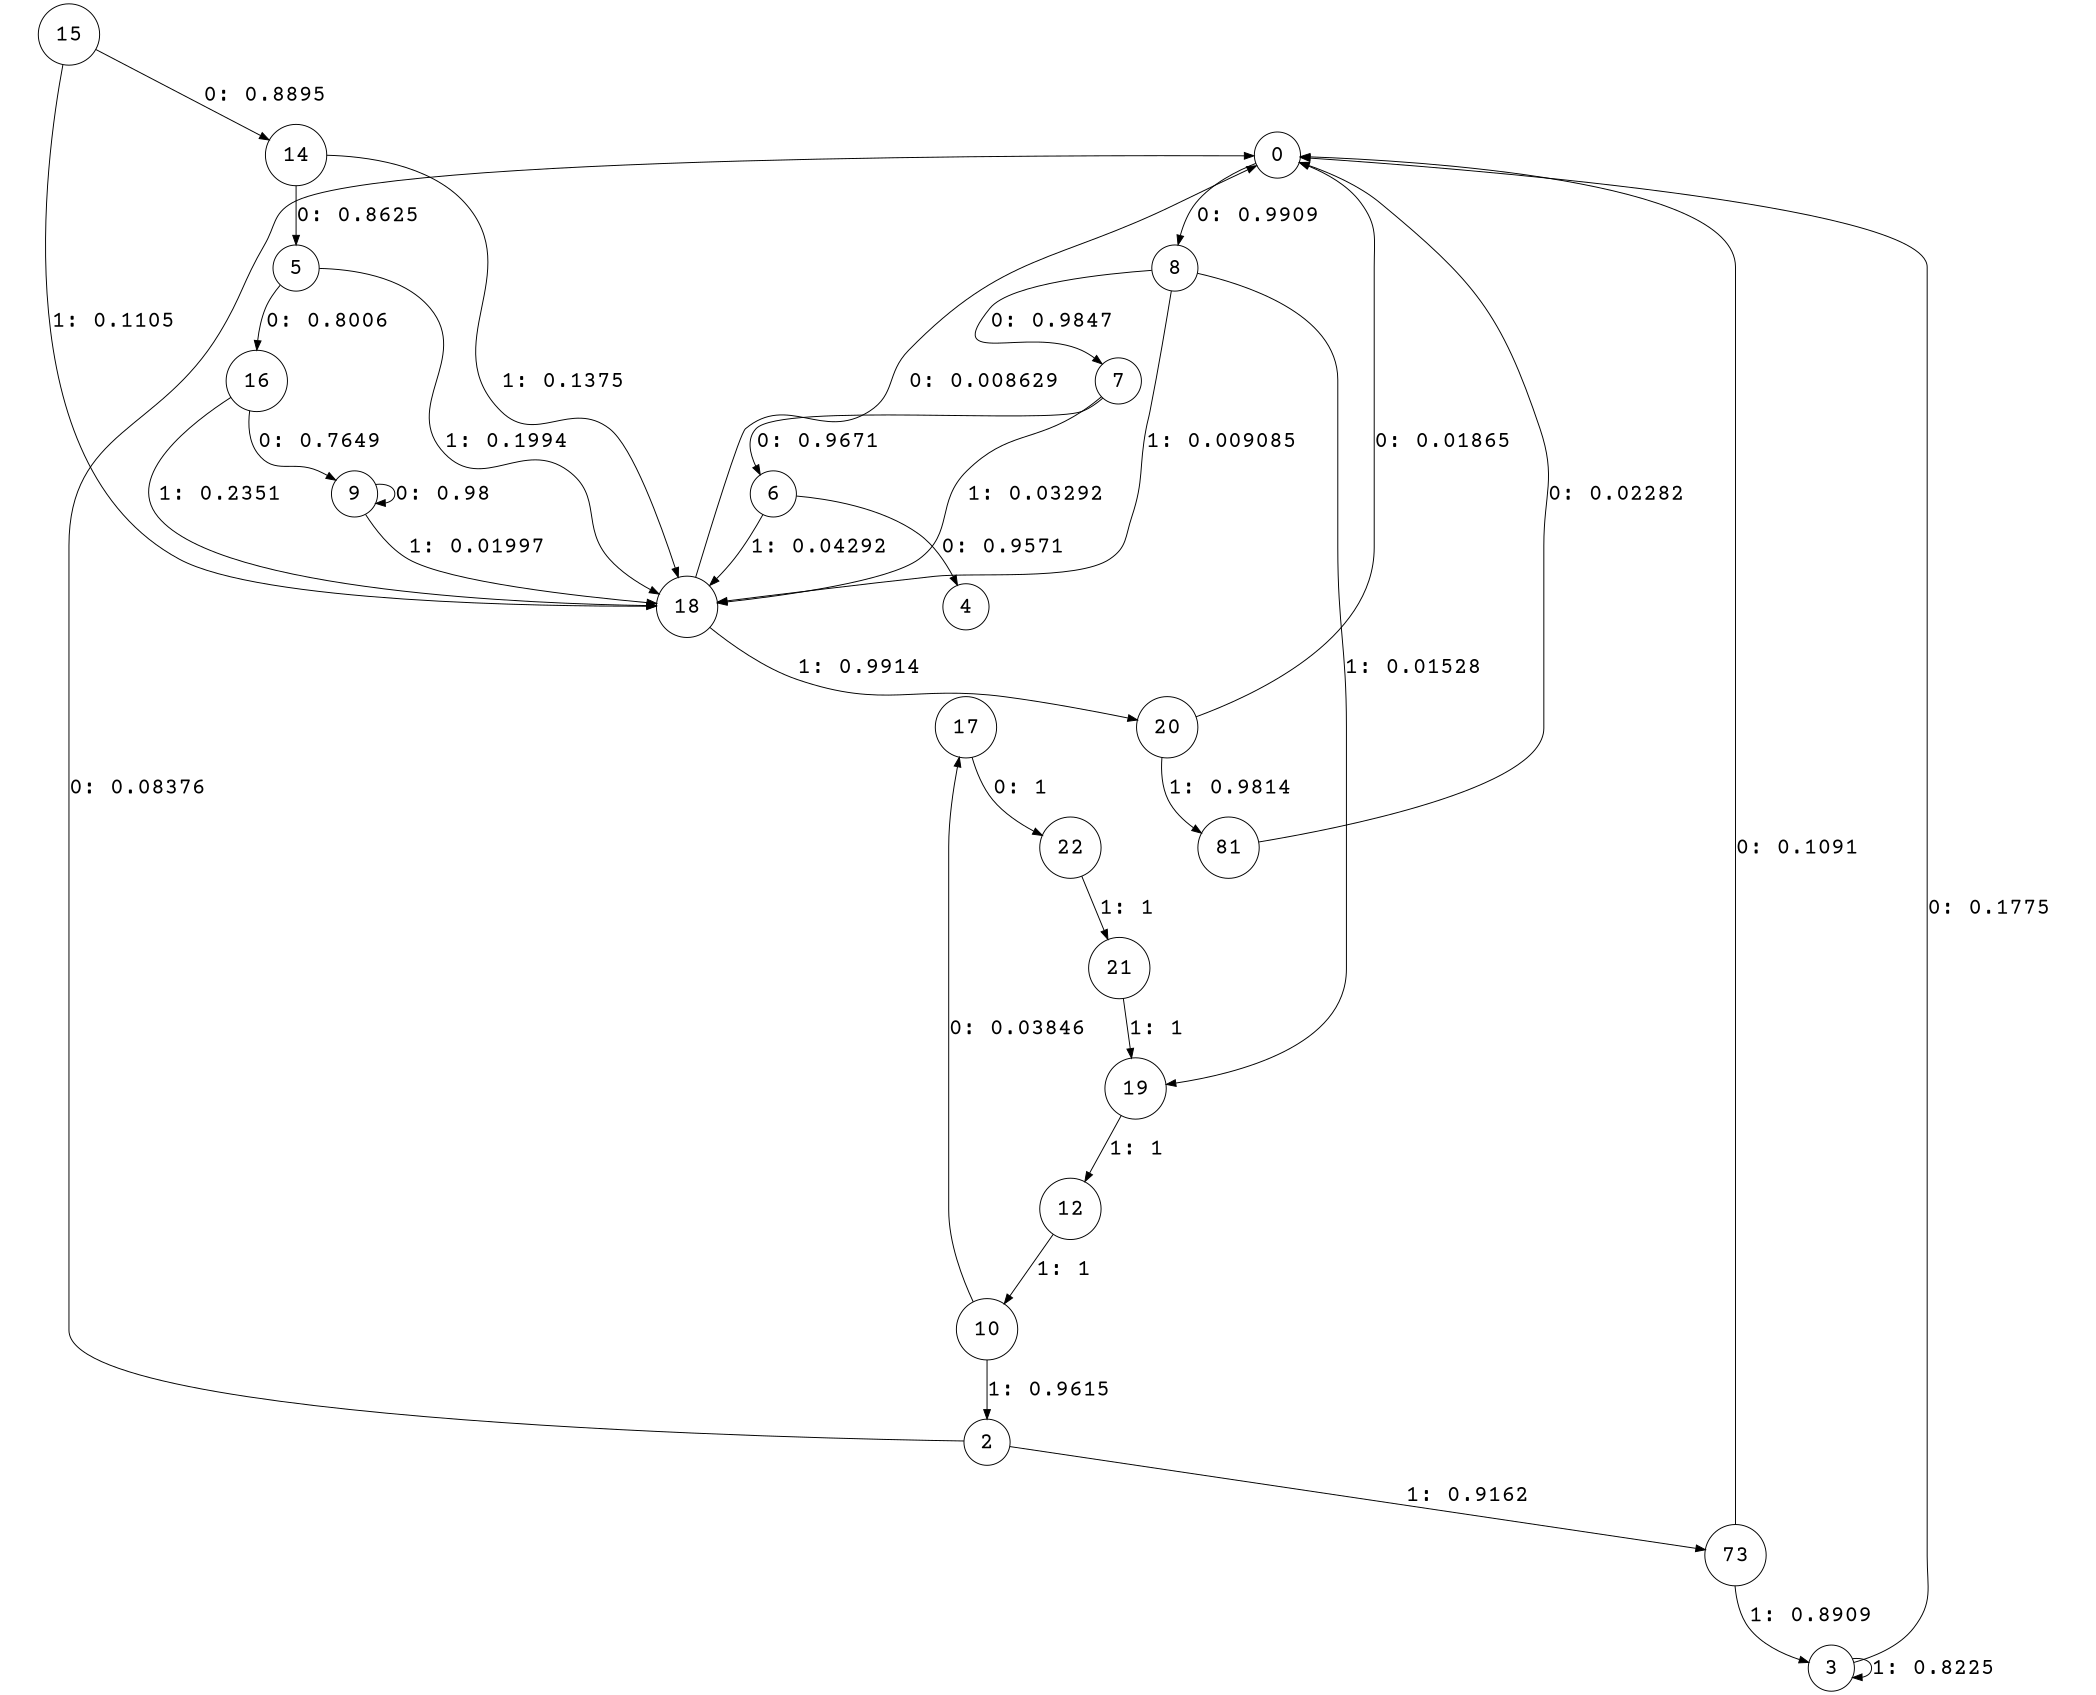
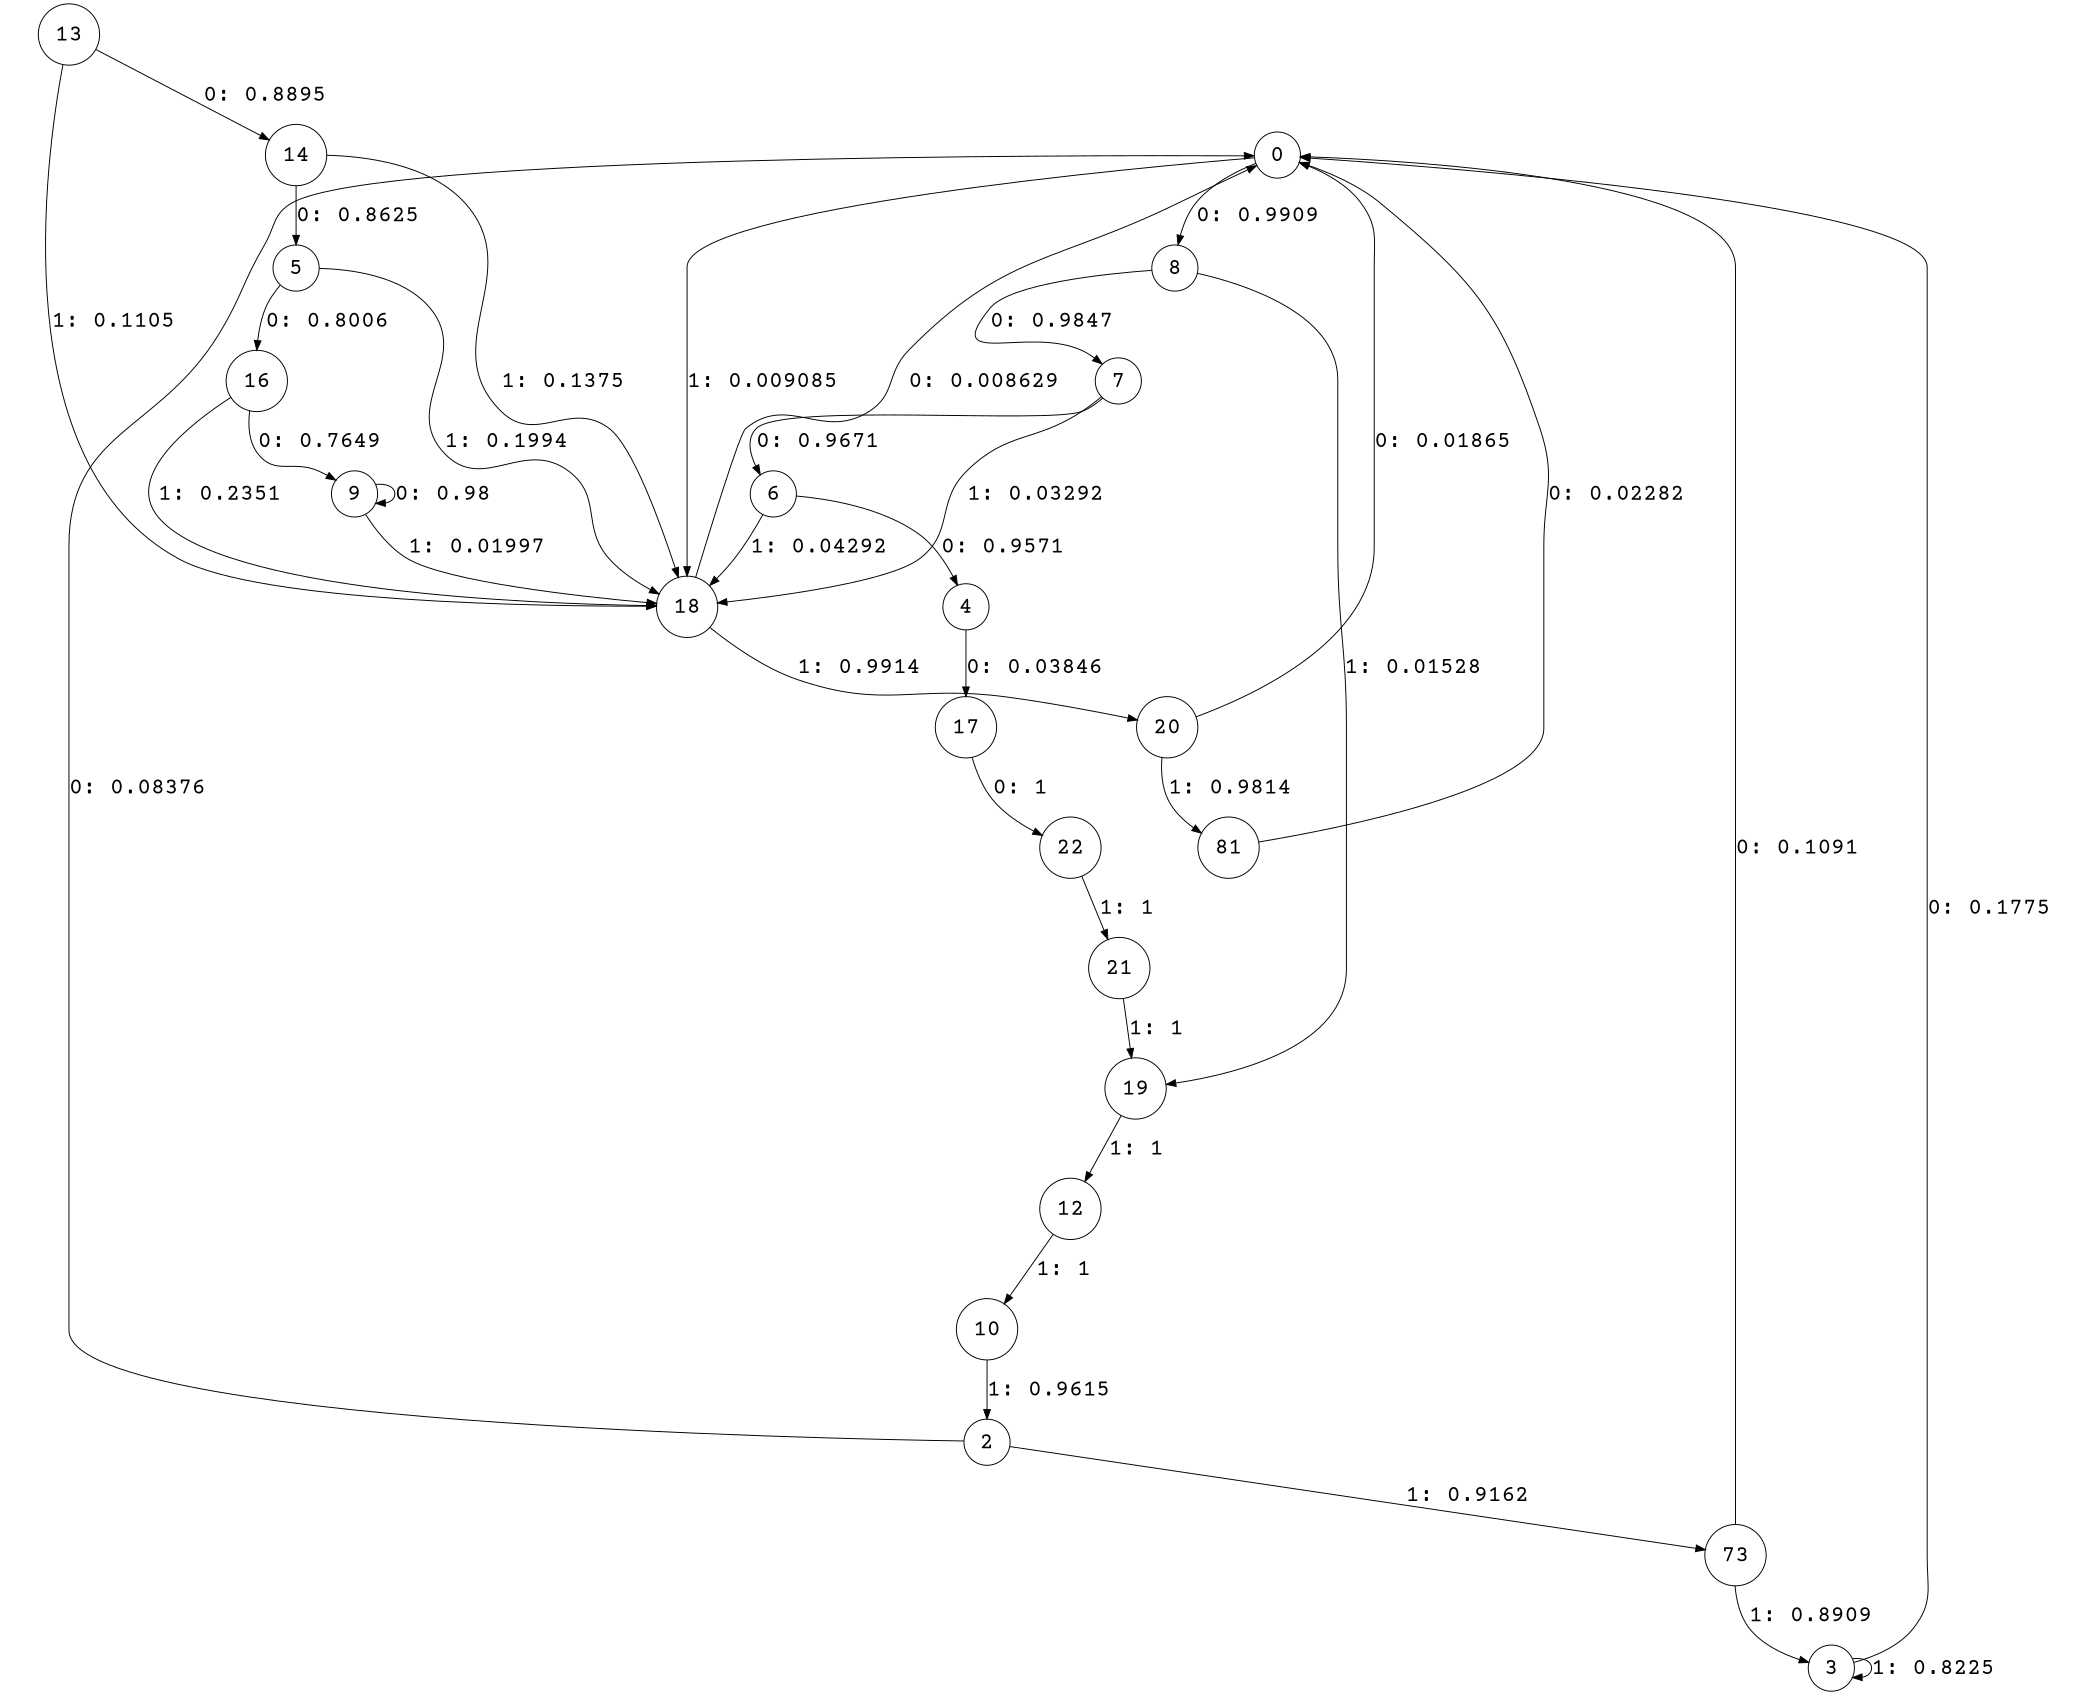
node "15": label "15" -> "13"
edge "8" -> "18": now "0" -> "18"
edge "10" -> "17": now "4" -> "17"
